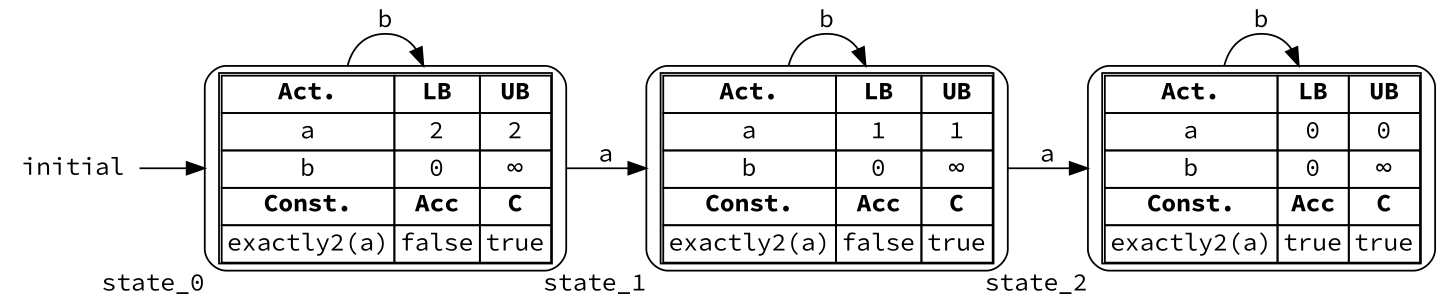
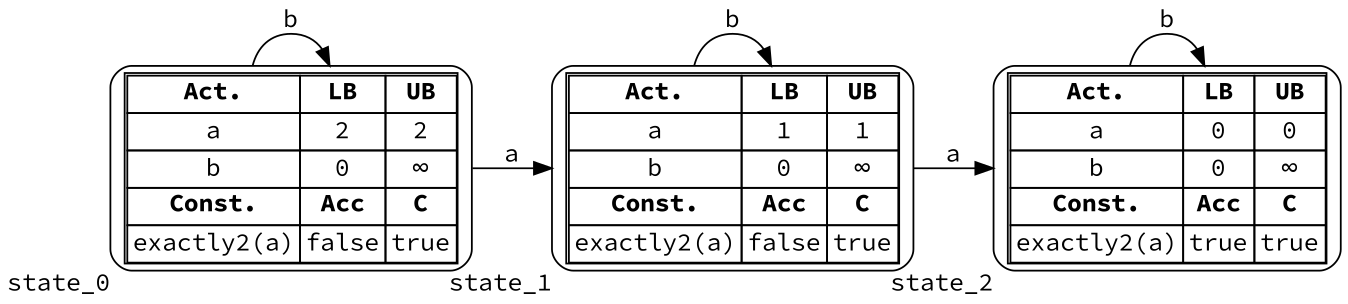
node "initial": removed
